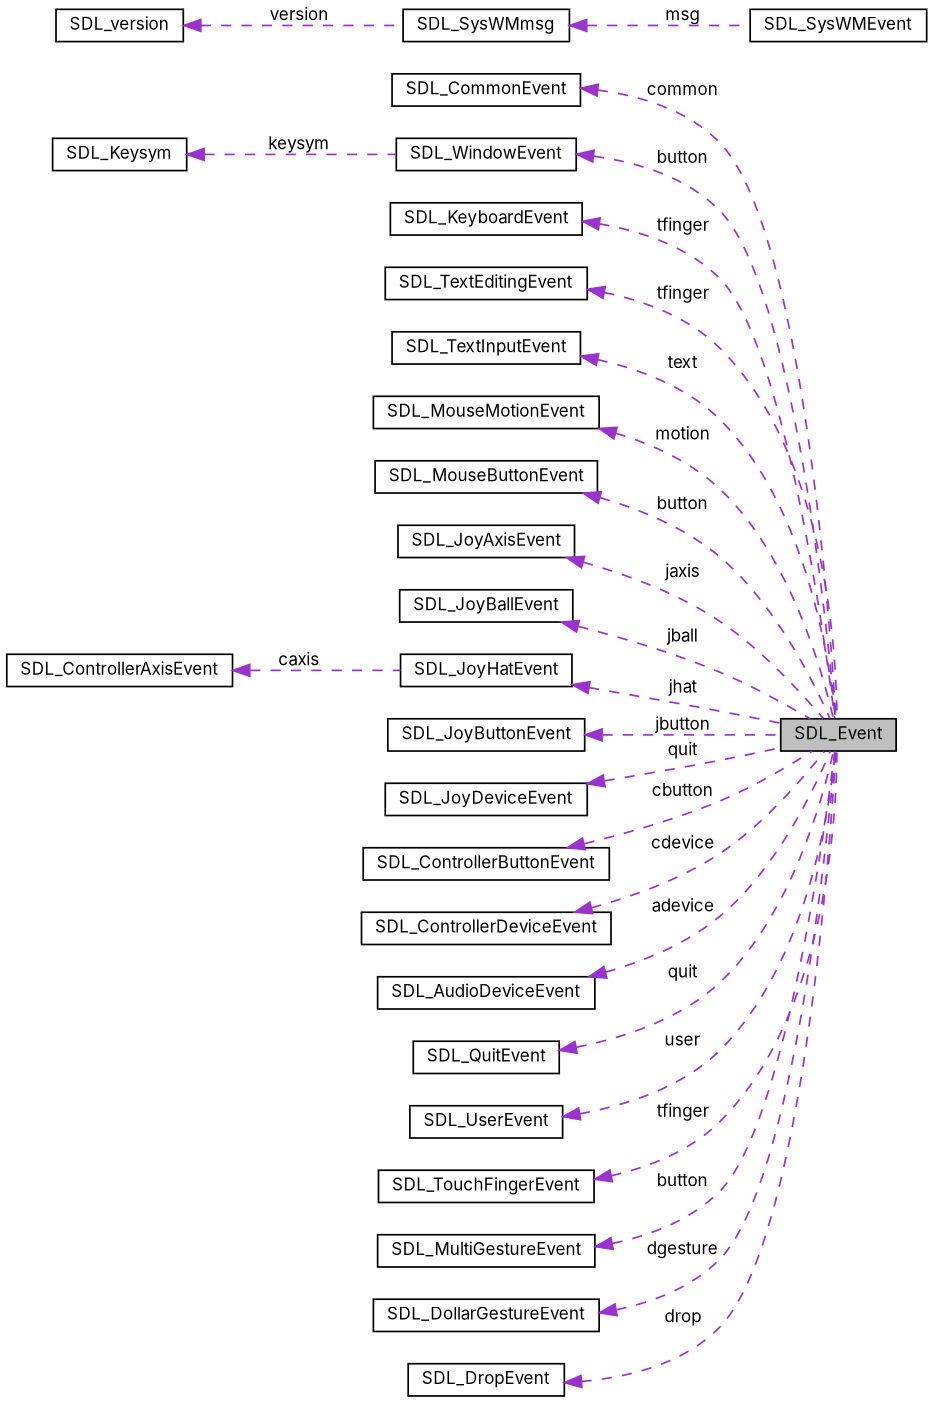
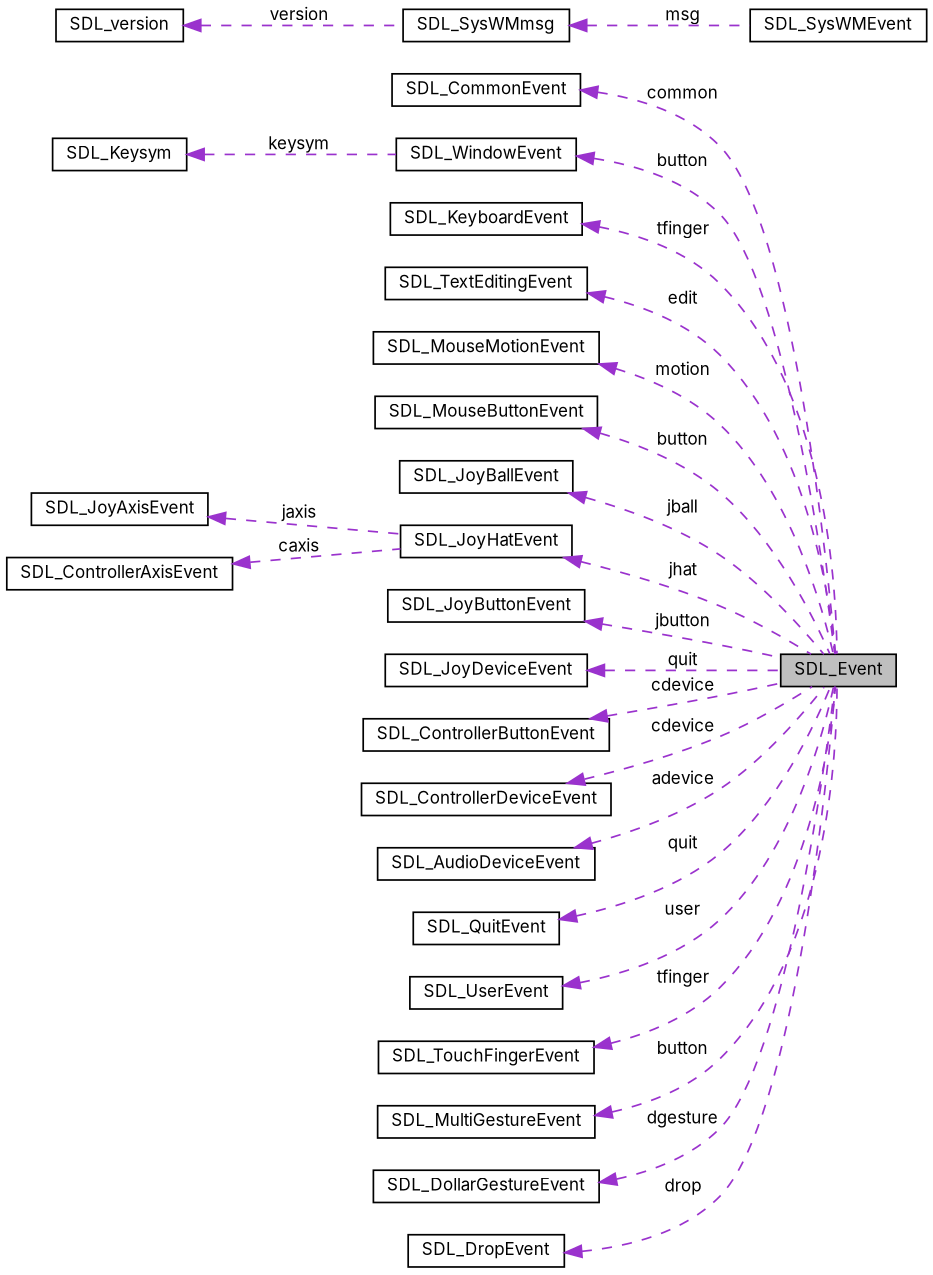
edge "SDL_Event" -> "SDL_TextEditingEvent": label " tfinger" -> " edit"
node "SDL_TextInputEvent": removed
edge "SDL_Event" -> "SDL_JoyAxisEvent": now "SDL_JoyHatEvent" -> "SDL_JoyAxisEvent"
edge "SDL_Event" -> "SDL_ControllerButtonEvent": label " cbutton" -> " cdevice"
